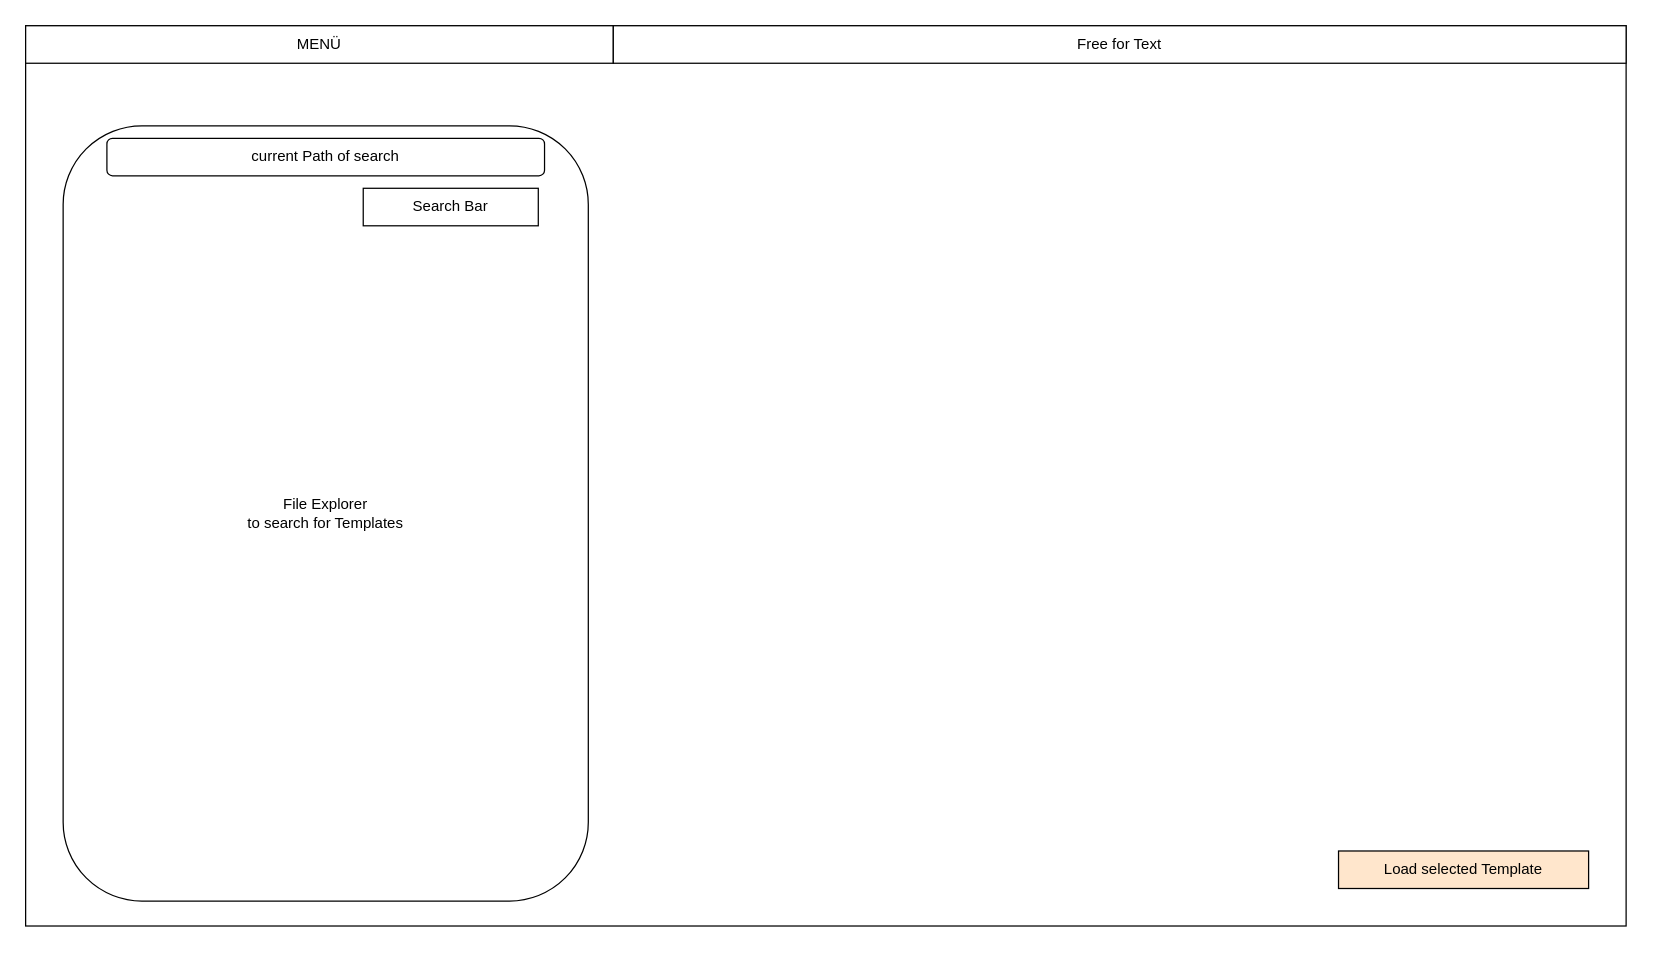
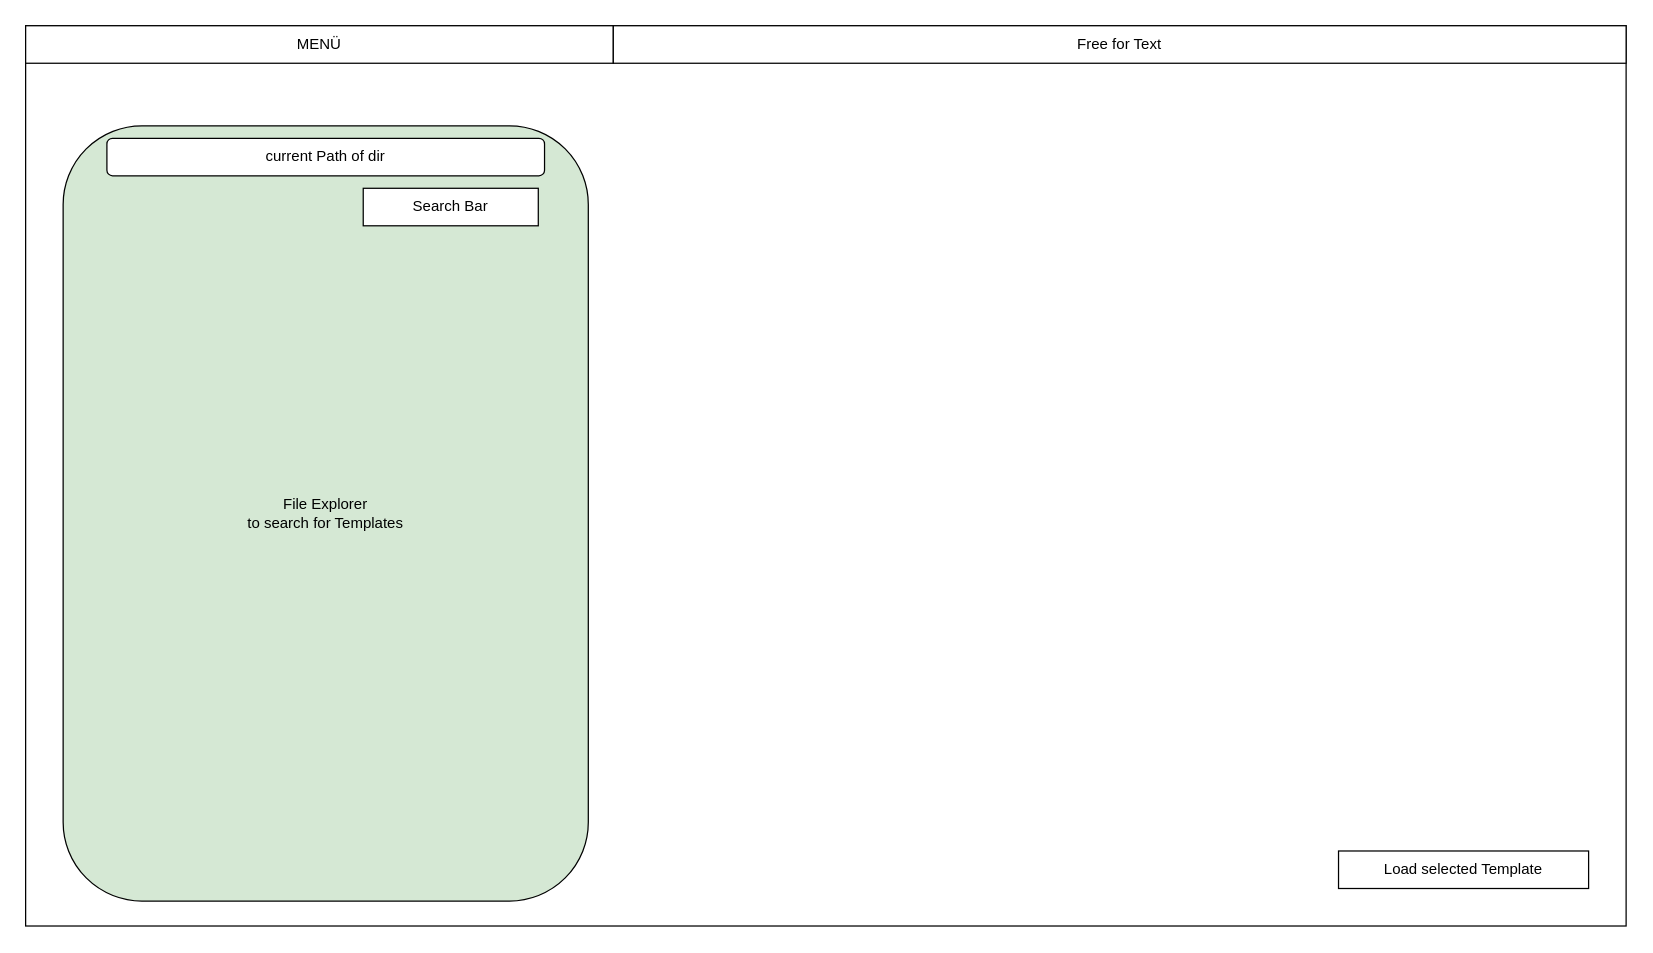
node "current Path of search": label "current Path of search" -> "current Path of dir"
node "File Explorer to search for Templates": fillcolor #ffffff -> #d5e8d4
node "Load selected Template": fillcolor #ffe6cc -> #ffffff
